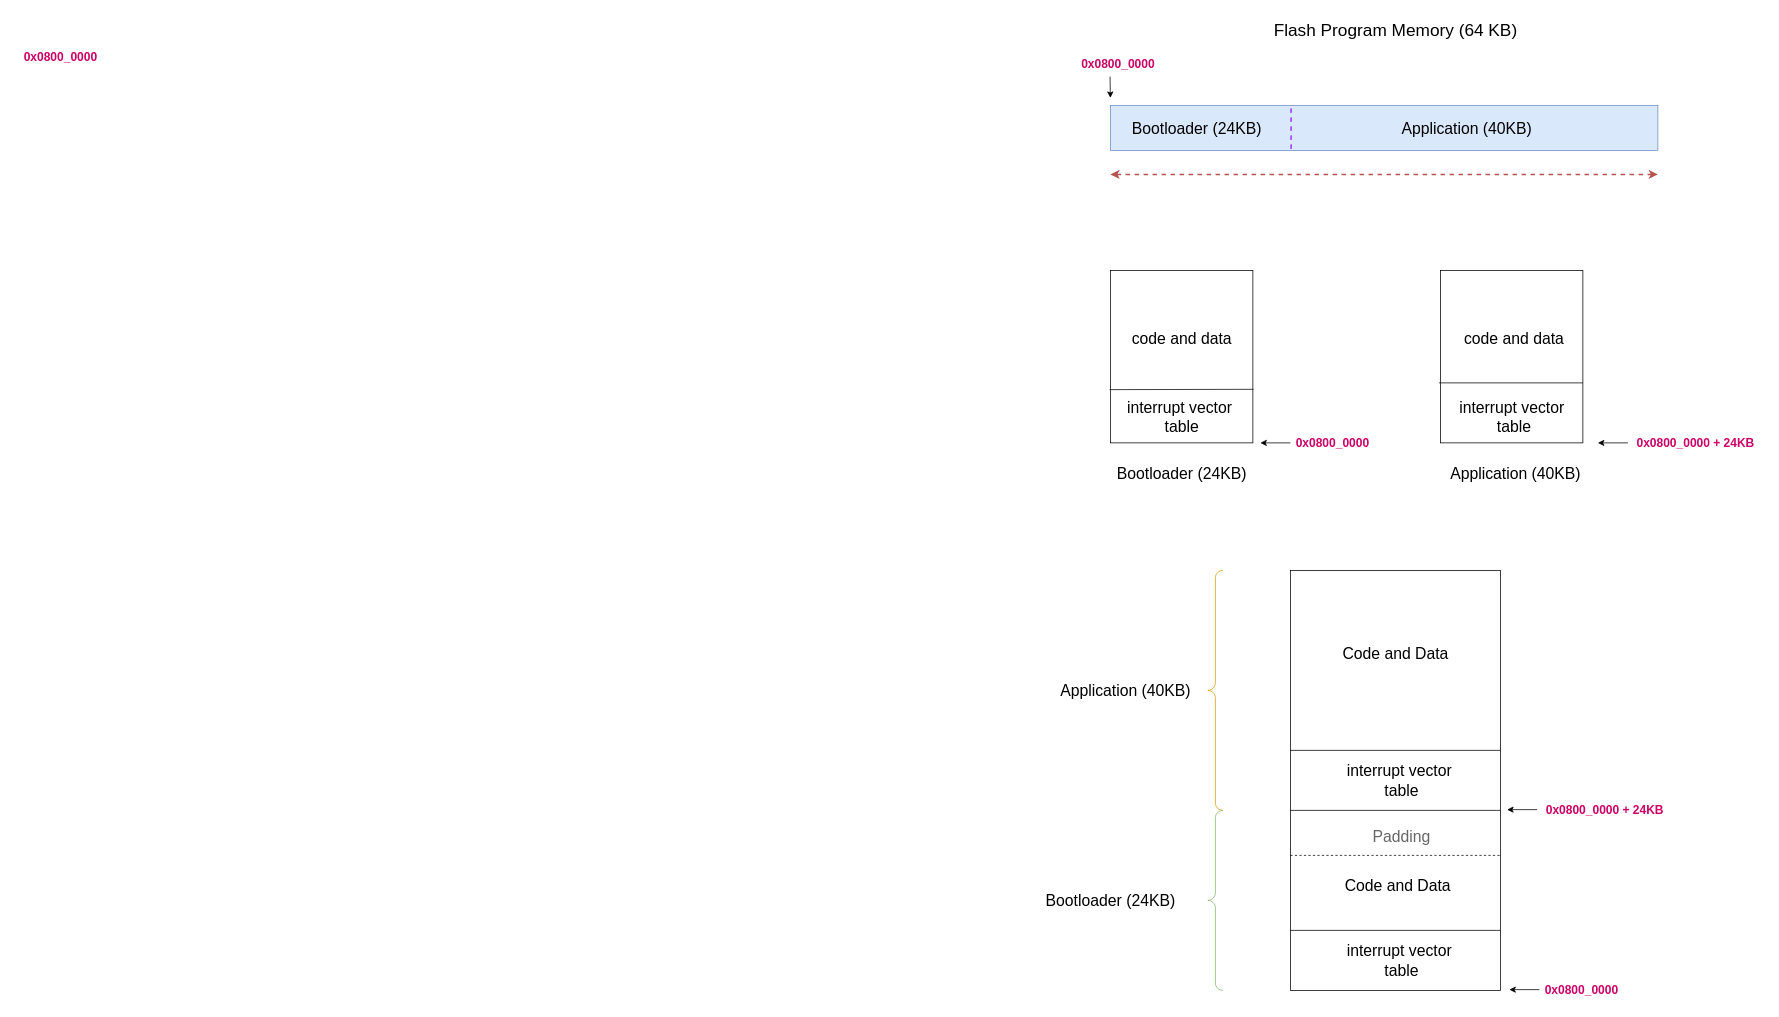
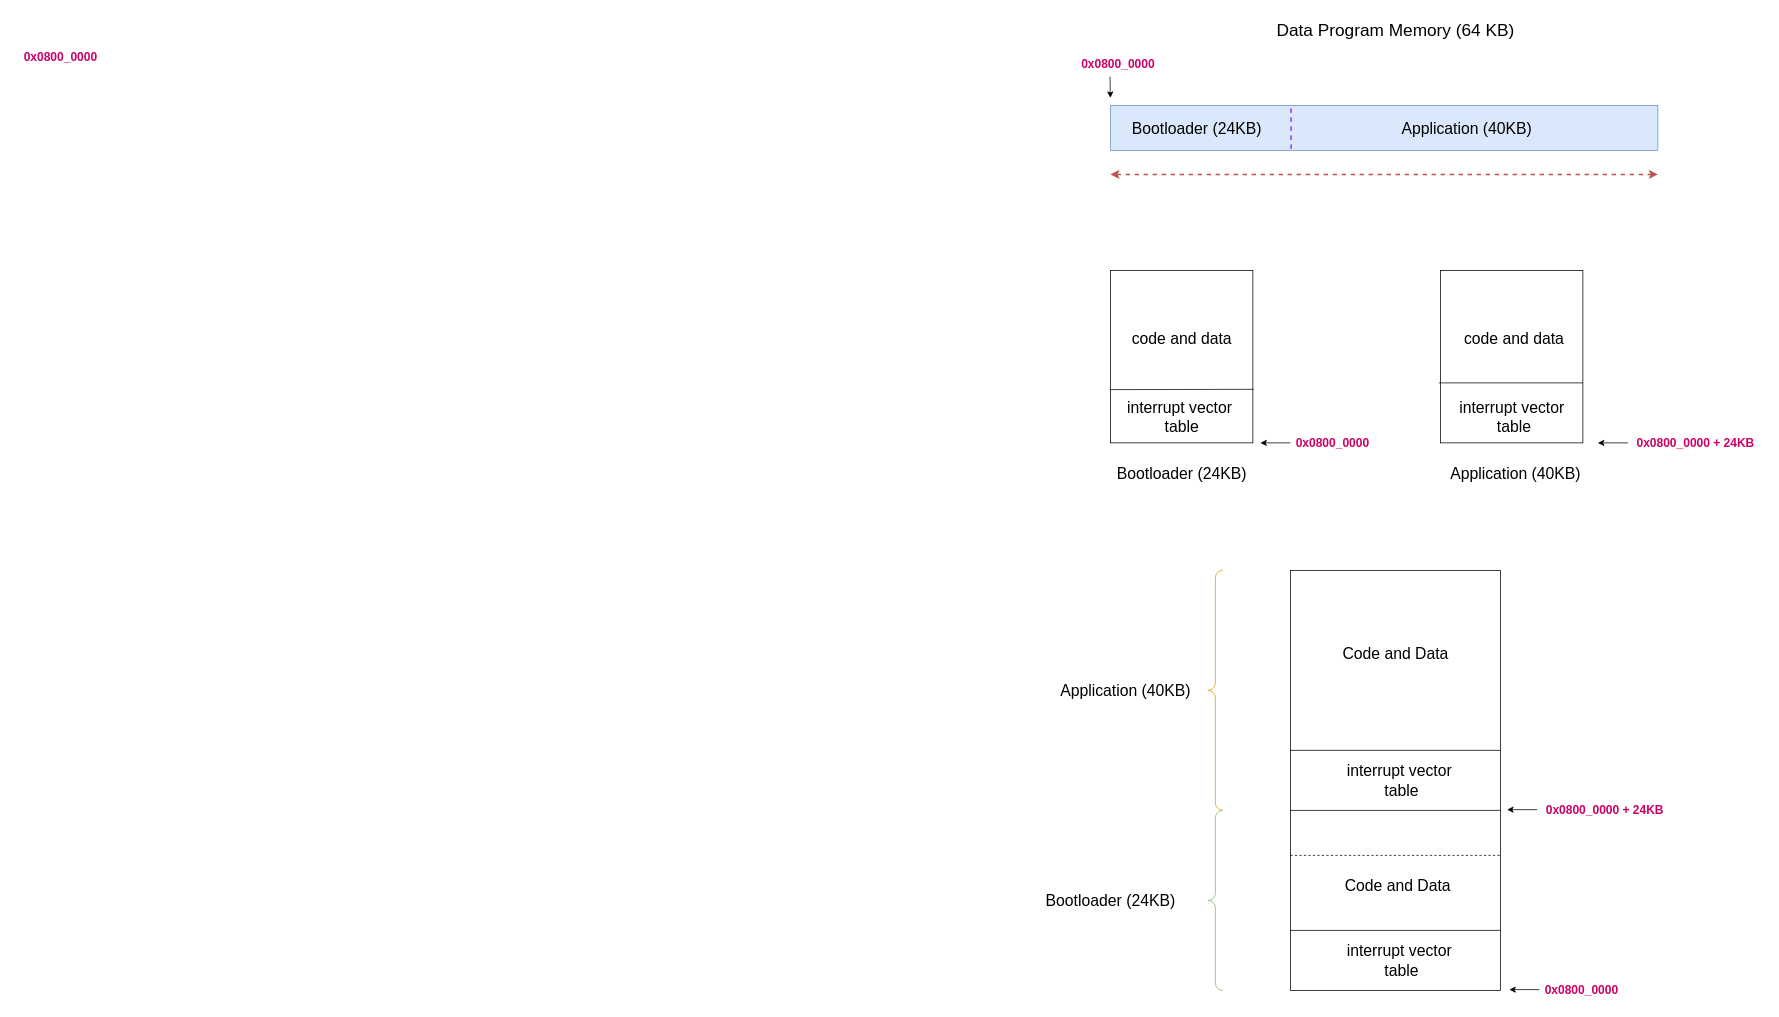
node "Flash Program Memory (64 KB)": label "Flash Program Memory (64 KB)" -> "Data Program Memory (64 KB)"
node "Padding": removed
